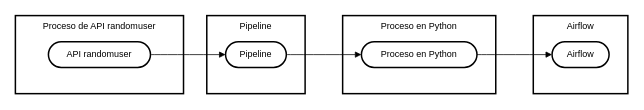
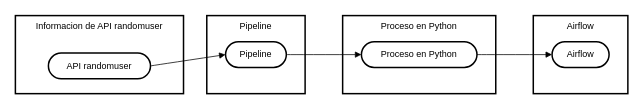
node "Proceso de API randomuser": label "Proceso de API randomuser" -> "Informacion de API randomuser"
node "API randomuser": moved (99, 54) -> (99, 66)
